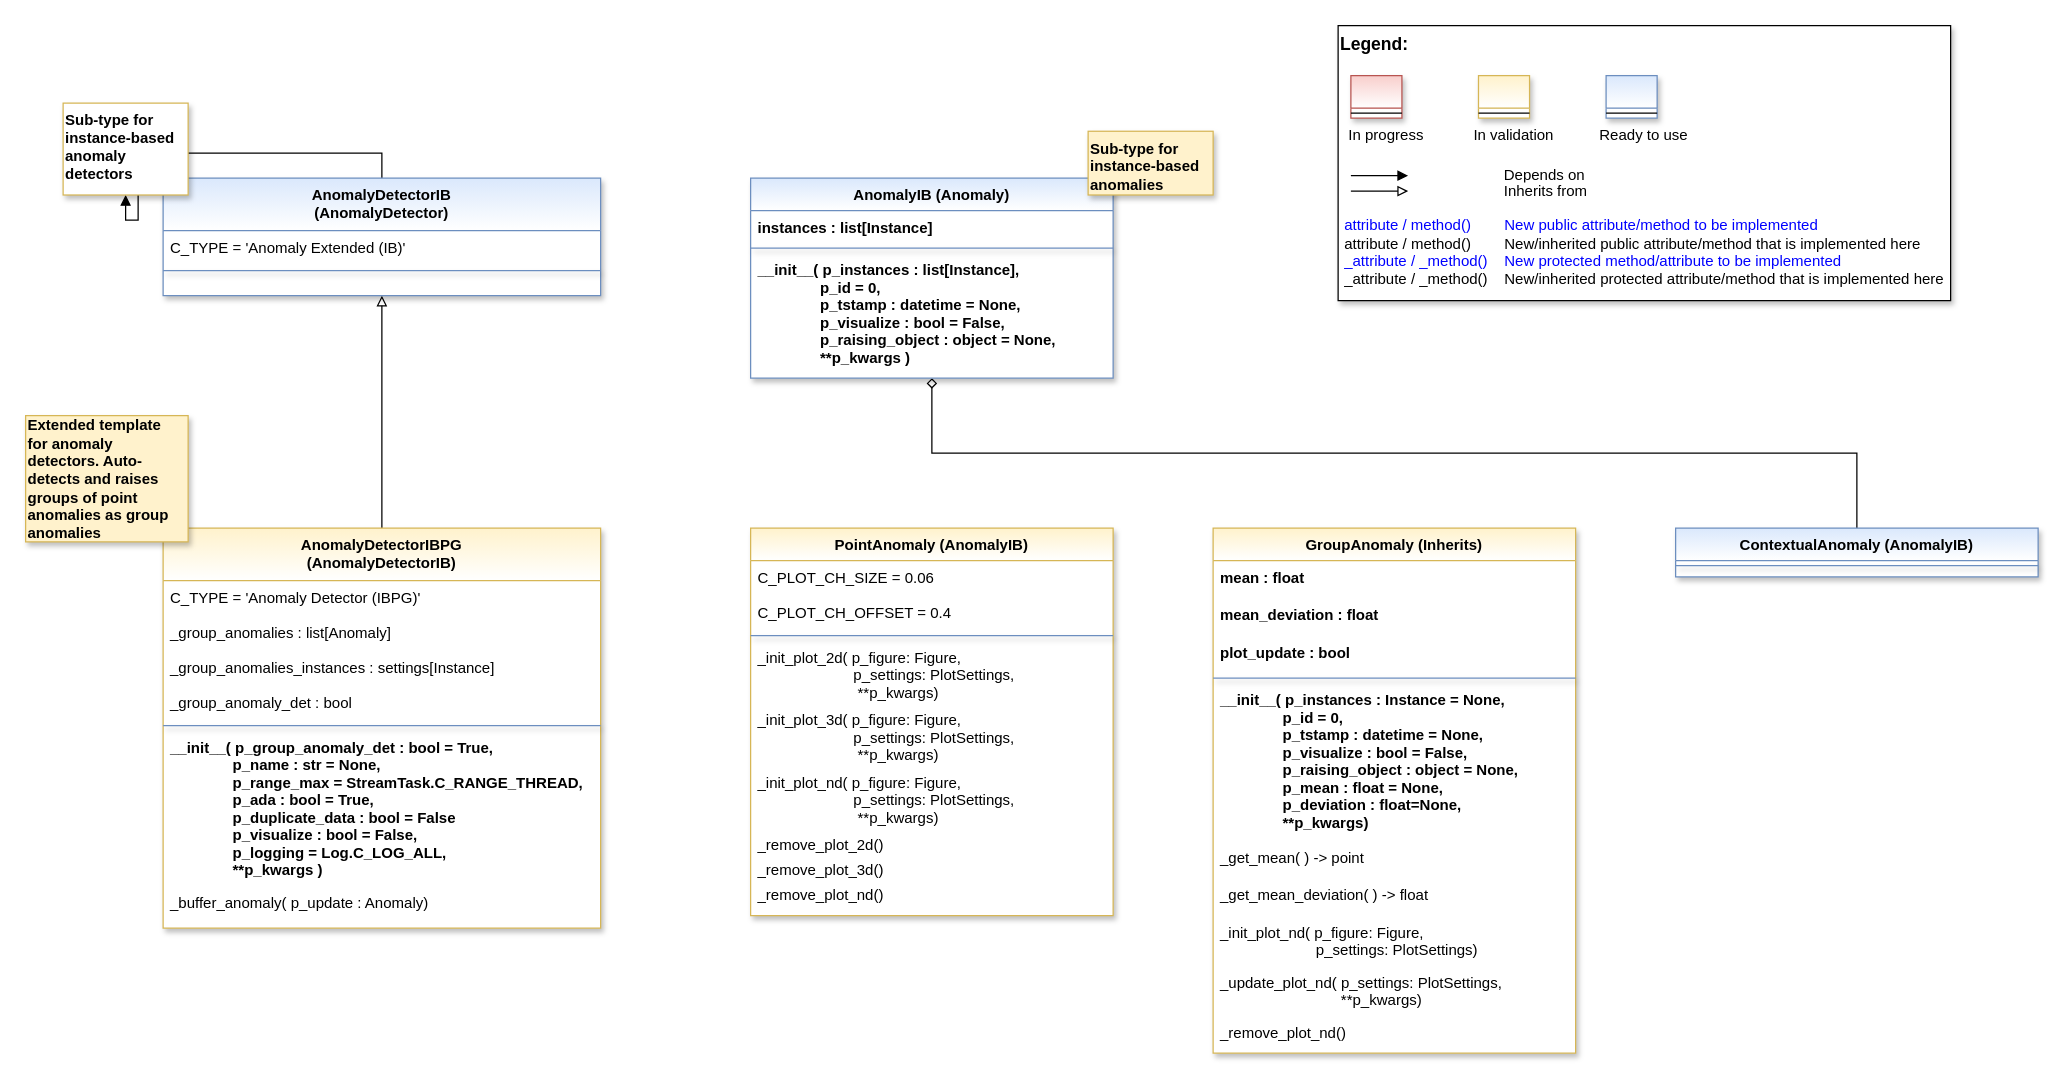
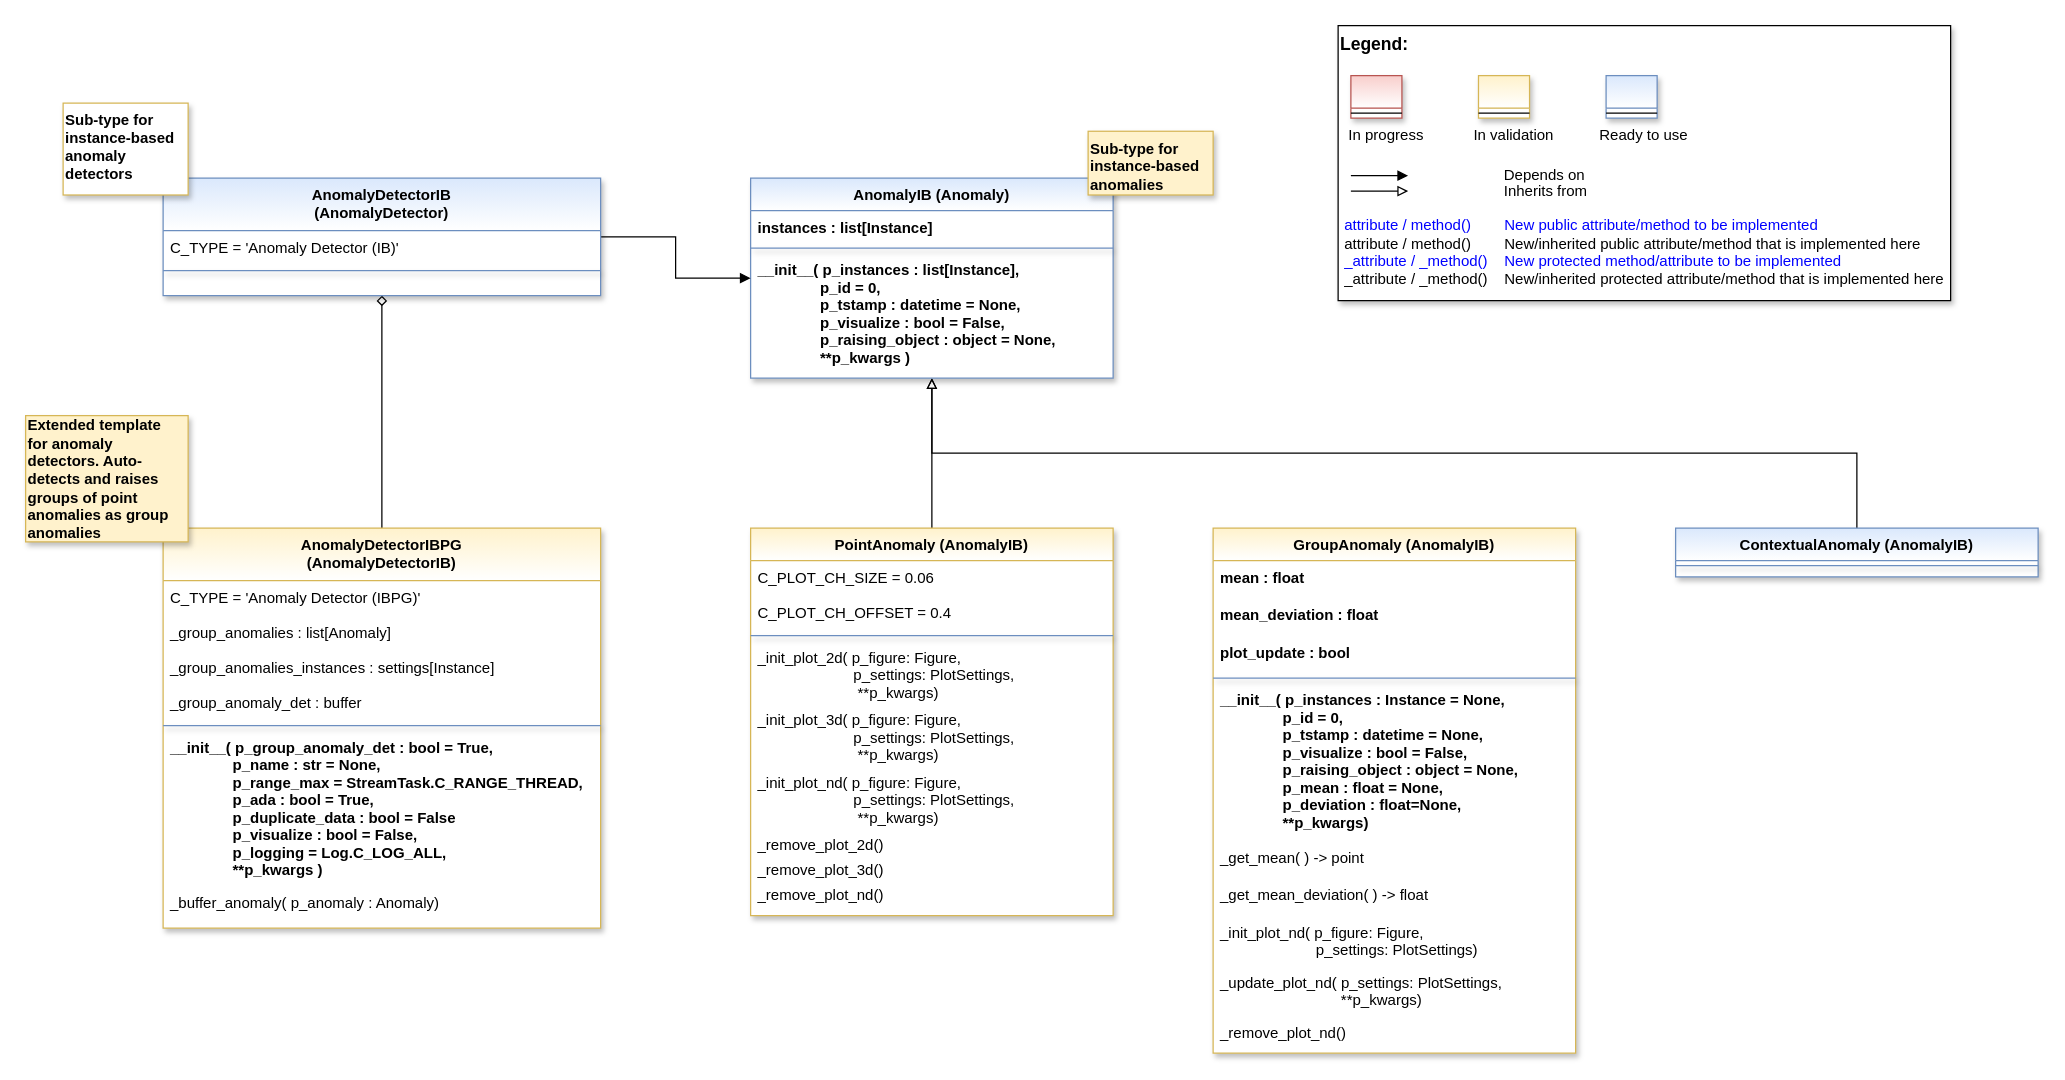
edge "AnomalyDetectorIB (AnomalyDetector)" -> "Sub-type for instance-based anomaly detectors": now "AnomalyDetectorIB (AnomalyDetector)" -> "AnomalyIB (Anomaly)"
node "C_TYPE = 'Anomaly Extended (IB)'": label "C_TYPE = 'Anomaly Extended (IB)'" -> "C_TYPE = 'Anomaly Detector (IB)'"
edge "AnomalyDetectorIBPG (AnomalyDetectorIB)" -> "AnomalyDetectorIB (AnomalyDetector)": arrowhead block -> diamond
edge "ContextualAnomaly (AnomalyIB)" -> "AnomalyIB (Anomaly)": arrowhead diamond -> block
edge "PointAnomaly (AnomalyIB)" -> "AnomalyIB (Anomaly)": added
node "GroupAnomaly (Inherits)": label "GroupAnomaly (Inherits)" -> "GroupAnomaly (AnomalyIB)"
node "_group_anomaly_det : bool": label "_group_anomaly_det : bool" -> "_group_anomaly_det : buffer"
node "_buffer_anomaly( p_update : Anomaly)": label "_buffer_anomaly( p_update : Anomaly)" -> "_buffer_anomaly( p_anomaly : Anomaly)"
